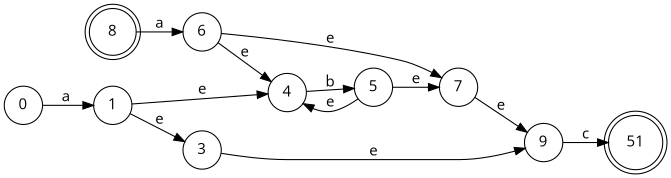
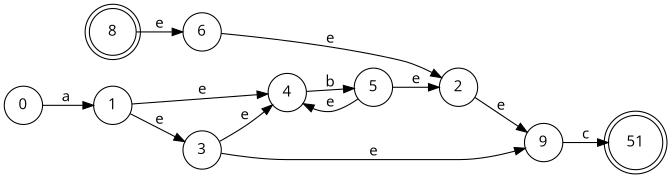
edge "8" -> "6": label "a" -> "e"
edge "6" -> "4": now "3" -> "4"
node "7": label "7" -> "2"
